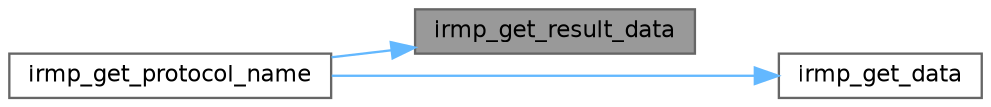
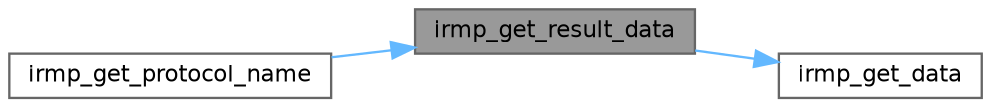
edge "irmp_get_protocol_name" -> "irmp_get_data": now "irmp_get_result_data" -> "irmp_get_data"
